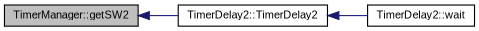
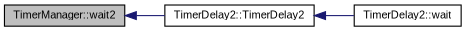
node "TimerManager::getSW2": label "TimerManager::getSW2" -> "TimerManager::wait2"
